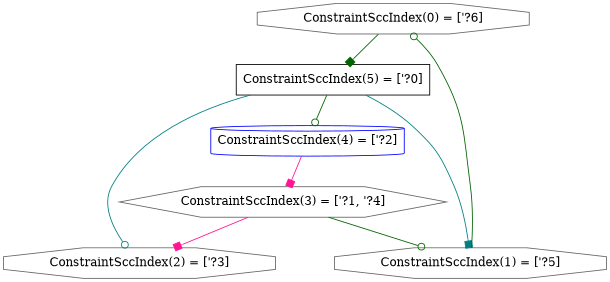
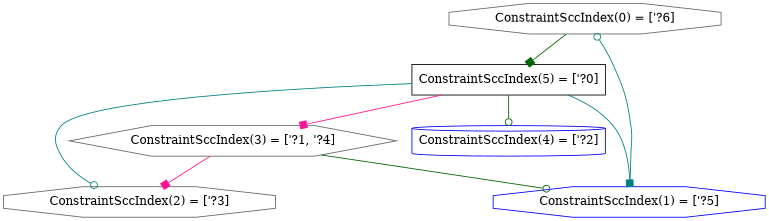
edge "ConstraintSccIndex(1) = ['?5]" -> "ConstraintSccIndex(0) = ['?6]": color darkgreen -> teal
edge "ConstraintSccIndex(4) = ['?2]" -> "ConstraintSccIndex(3) = ['?1, '?4]": now "ConstraintSccIndex(5) = ['?0]" -> "ConstraintSccIndex(3) = ['?1, '?4]"
node "ConstraintSccIndex(1) = ['?5]": color gray40 -> blue
